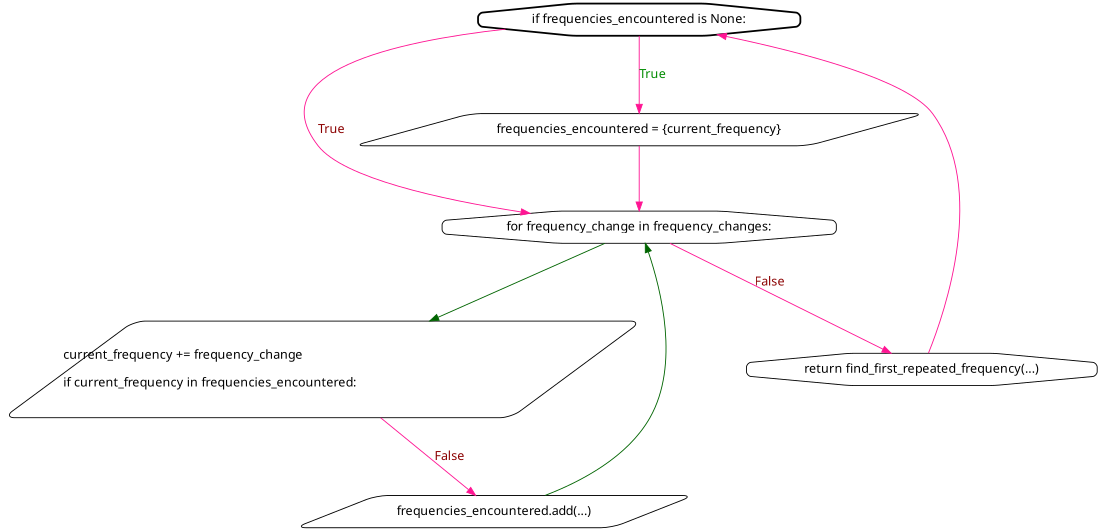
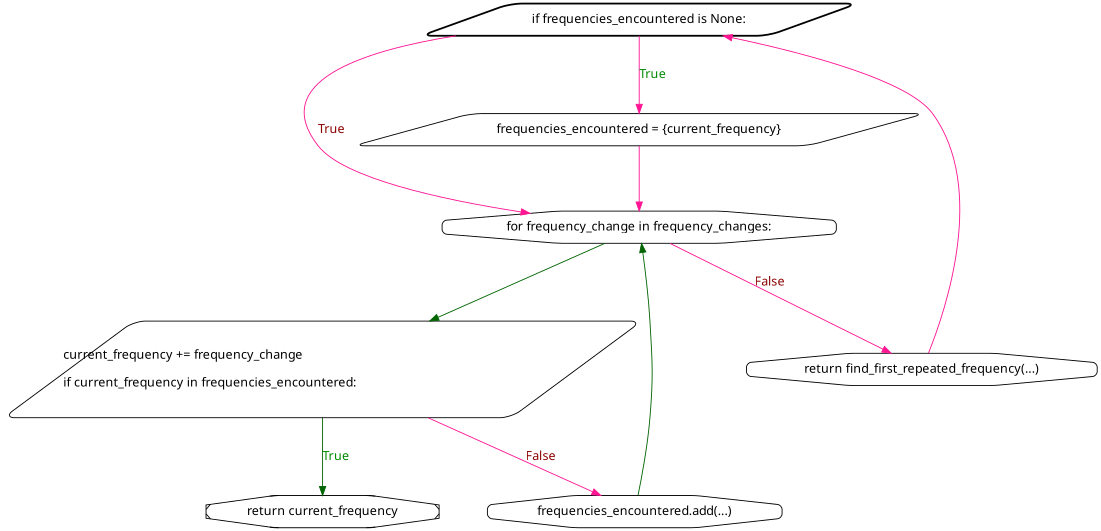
node "if frequencies_encountered is None:": shape octagon -> parallelogram
node "return current_frequency": added
node "frequencies_encountered.add(...)": shape parallelogram -> octagon
